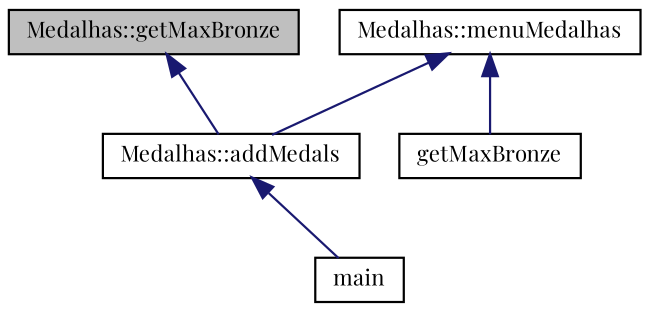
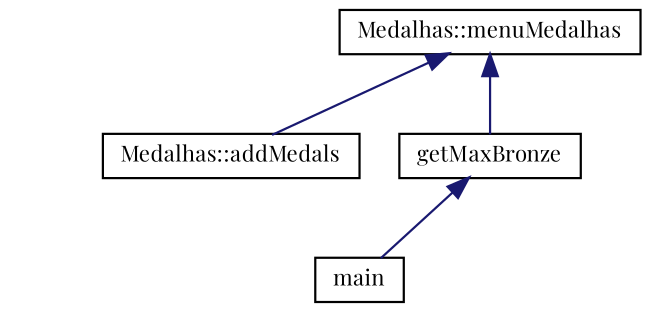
node "Medalhas::getMaxBronze": removed
edge "main" -> "Medalhas::addMedals": now "main" -> "getMaxBronze"
